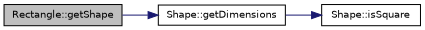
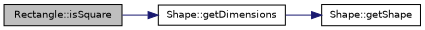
node "Rectangle::getShape": label "Rectangle::getShape" -> "Rectangle::isSquare"
node "Shape::isSquare": label "Shape::isSquare" -> "Shape::getShape"
